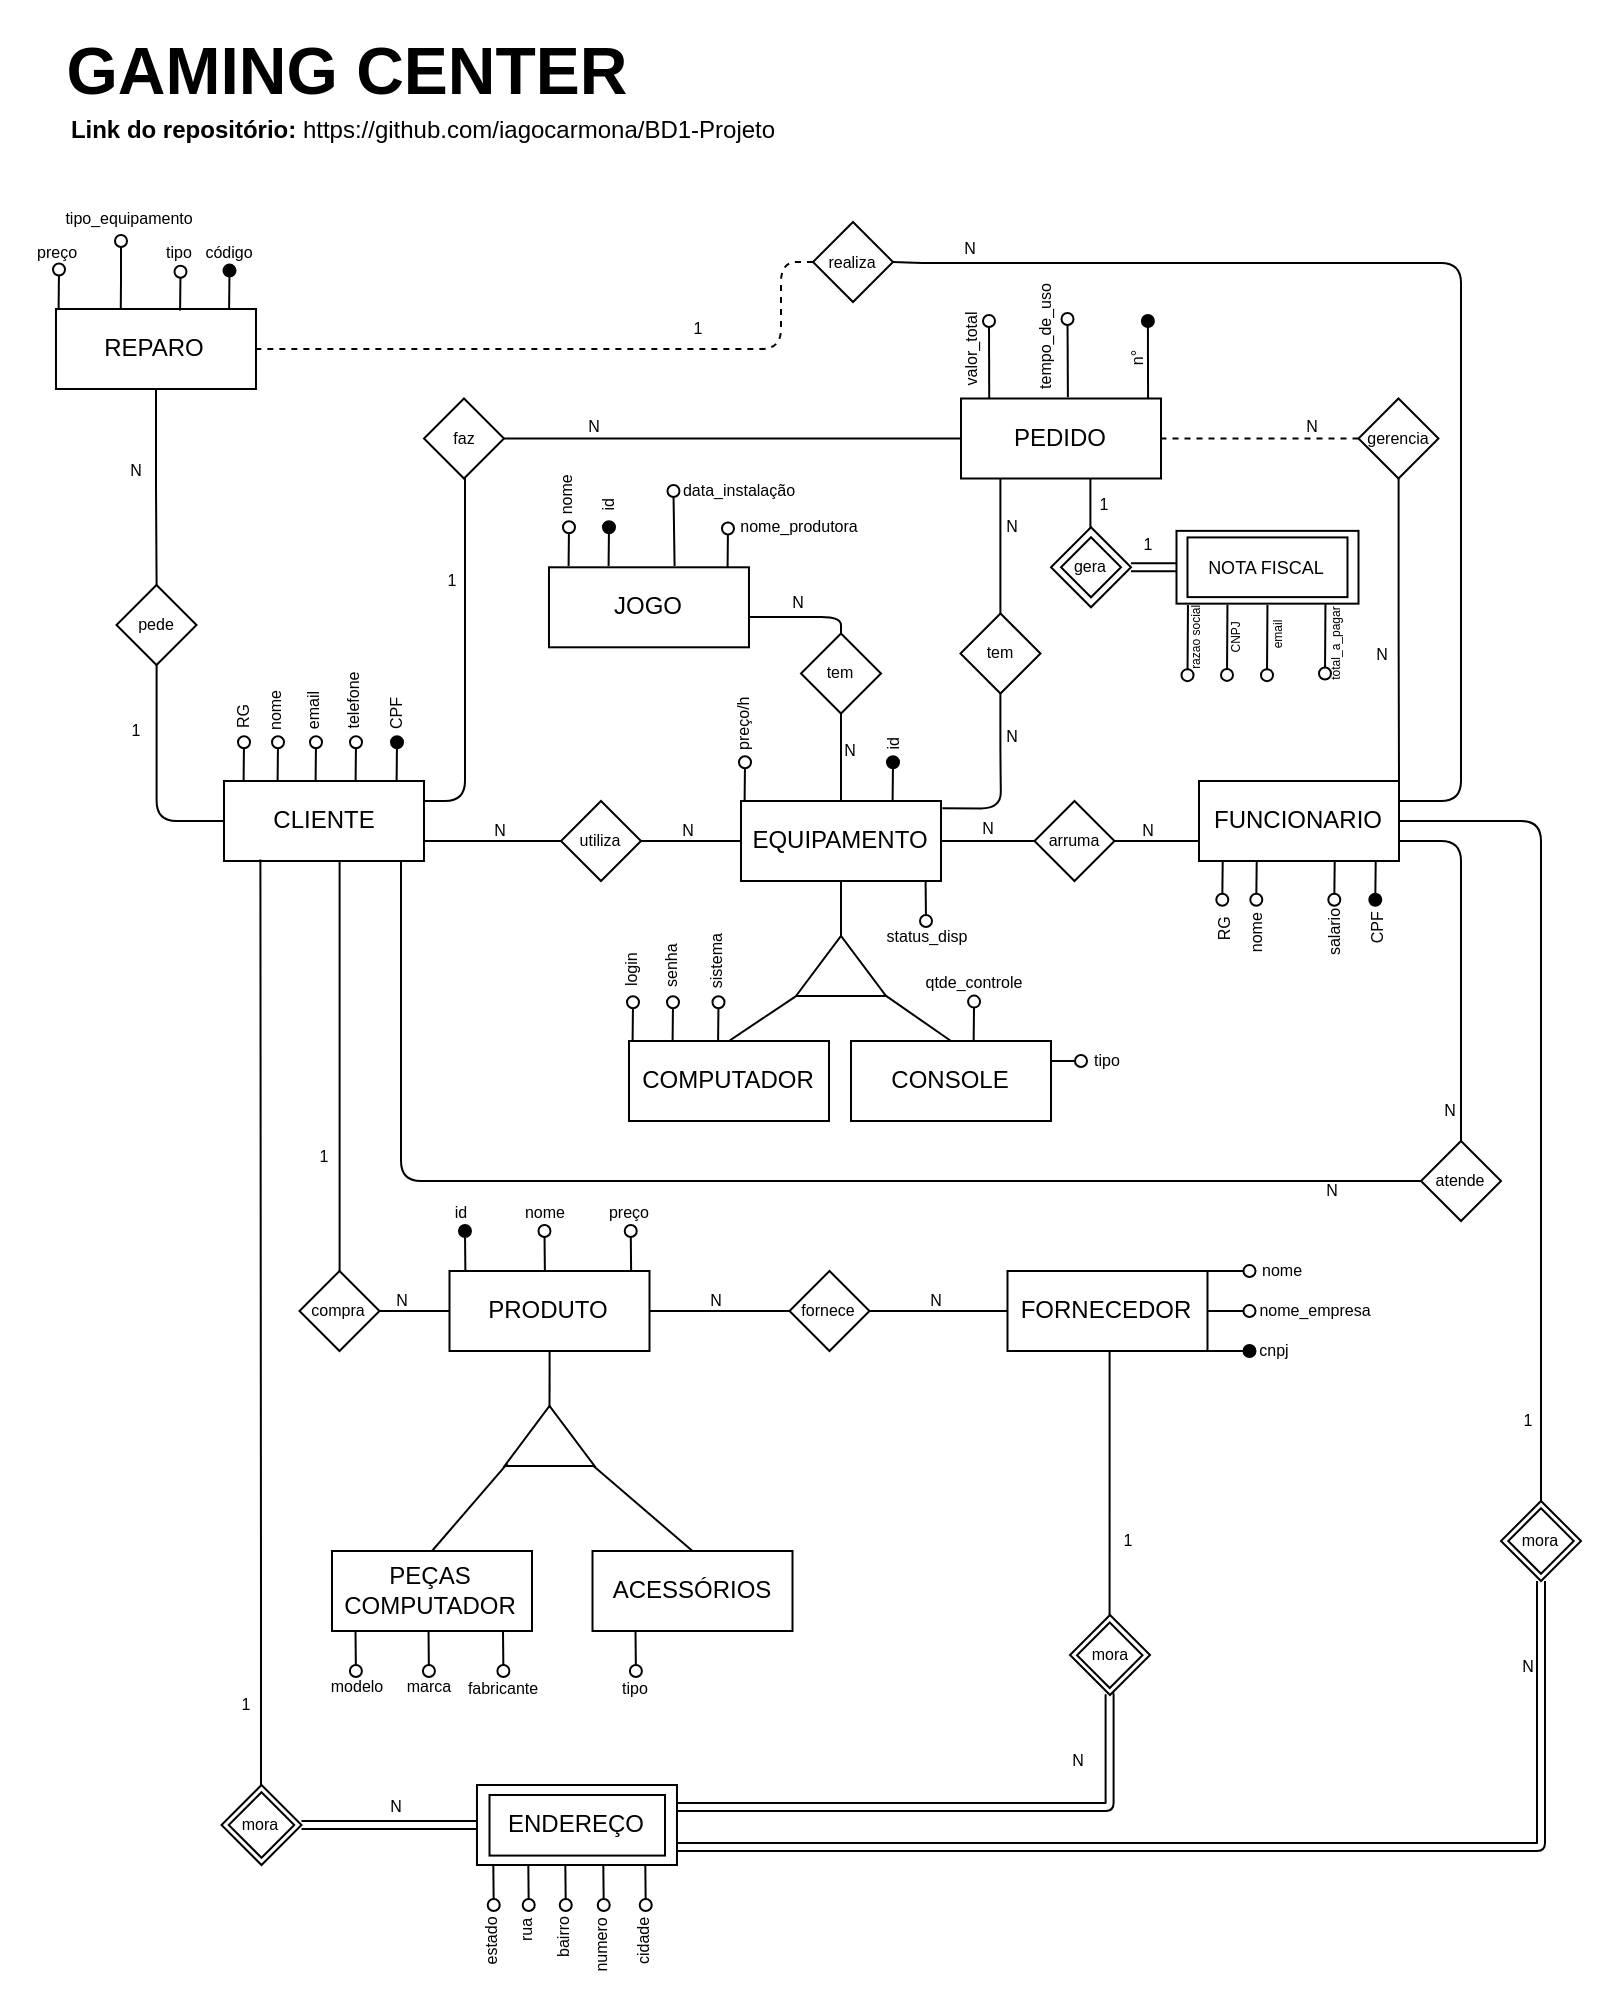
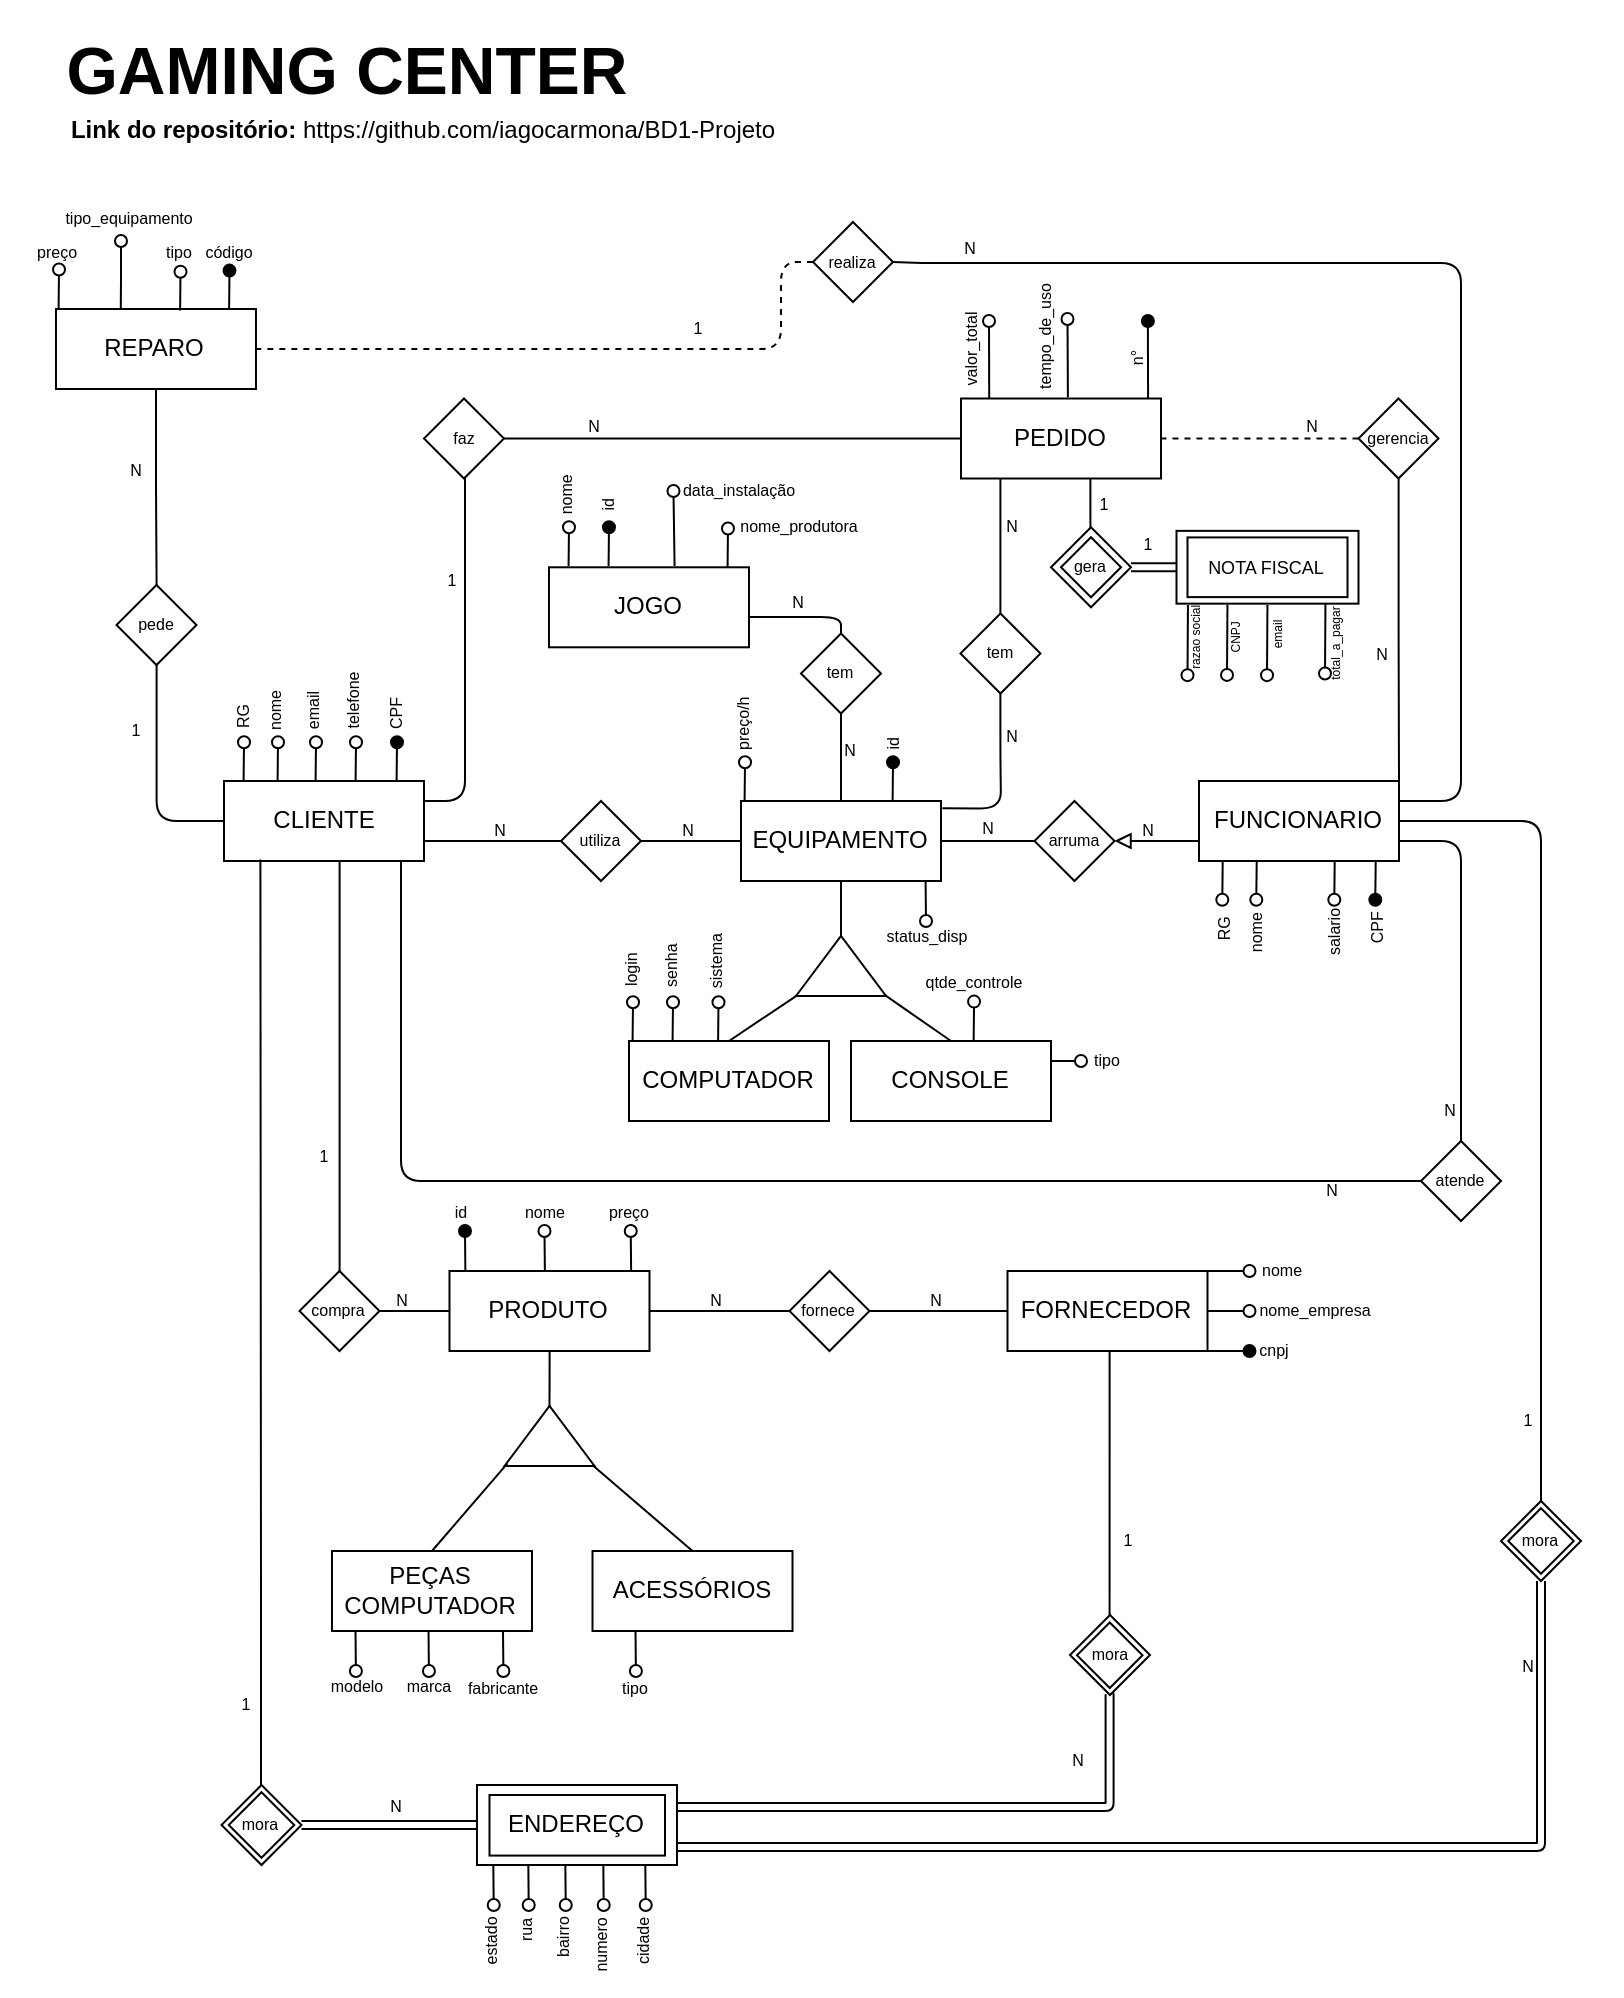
edge "FUNCIONARIO" -- "arruma": arrowhead none -> block
